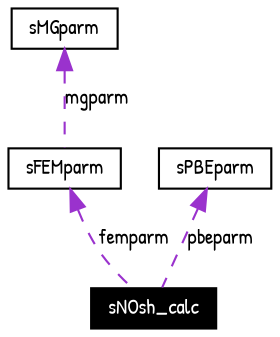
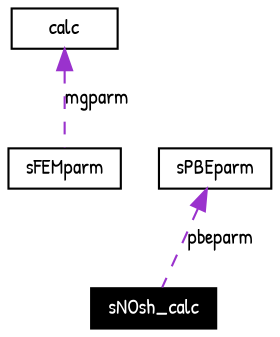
node "sMGparm": label "sMGparm" -> "calc"
edge "sNOsh_calc" -> "sFEMparm": removed, label "femparm"
